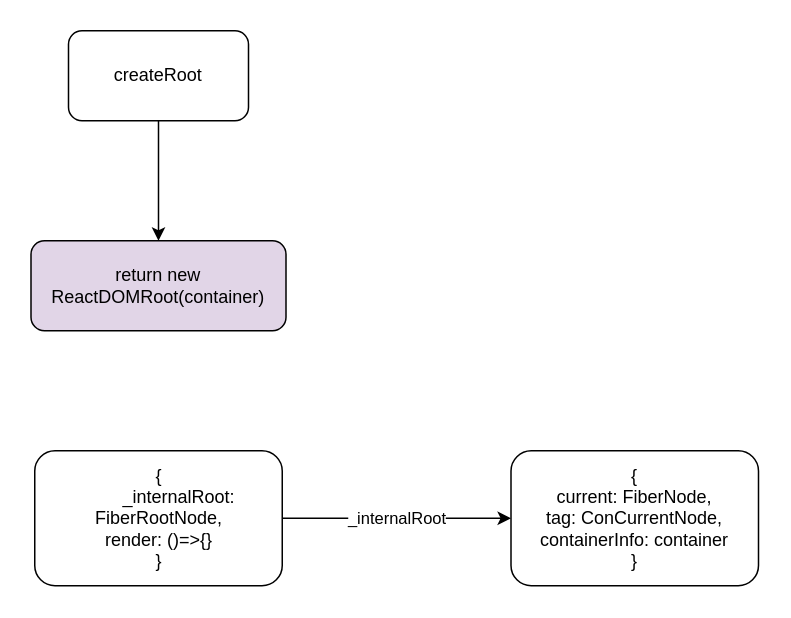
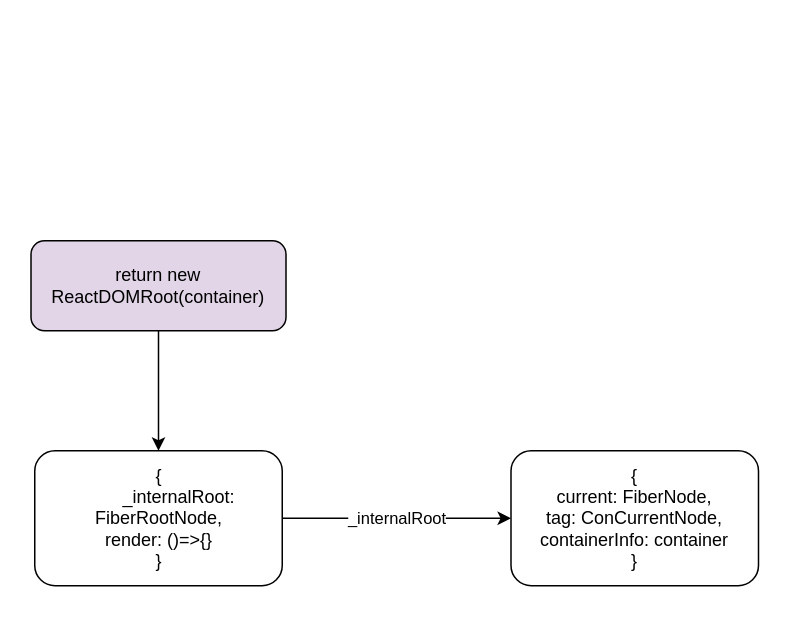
node "createRoot": removed
edge "createRoot" -> "return new ReactDOMRoot(container)": removed
edge "return new ReactDOMRoot(container)" -> "{ _internalRoot: FiberRootNode, render: ()=>{} }": added
